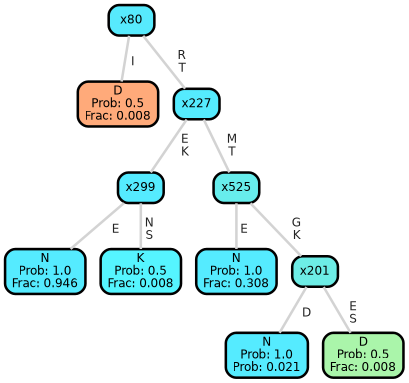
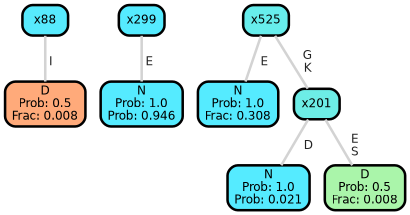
node "x80": label "x80" -> "x88"
node "x227": removed
node "N Prob: 1.0 Frac: 0.946": label "N Prob: 1.0 Frac: 0.946" -> "N Prob: 1.0 Prob: 0.946"
node "K Prob: 0.5 Frac: 0.008": removed
